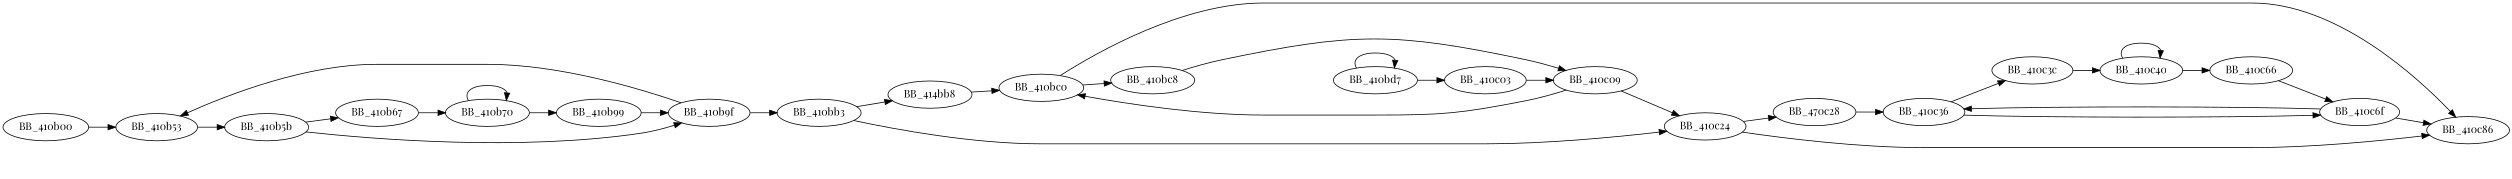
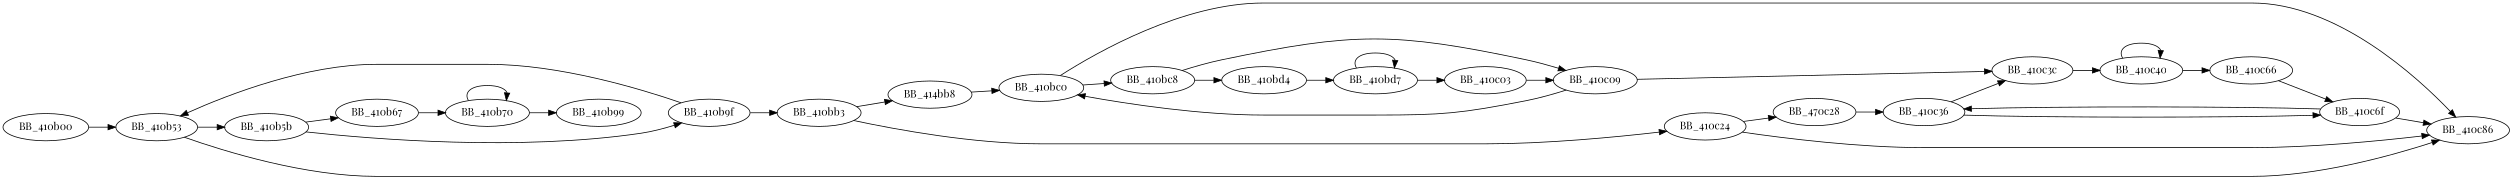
node "BB_410bd4": added
edge "BB_410c09" -> "BB_410c24": now "BB_410c09" -> "BB_410c3c"
edge "BB_410b99" -> "BB_410b9f": removed
edge "BB_410b53" -> "BB_410c86": added
